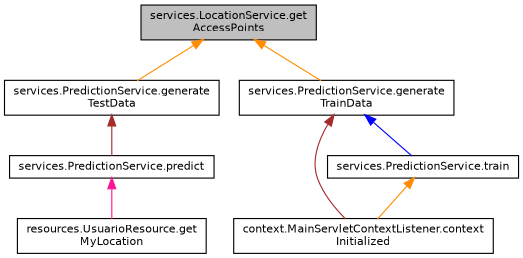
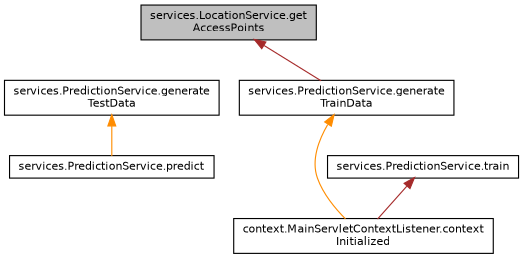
edge "services.PredictionService.generate TestData" -> "services.LocationService.get AccessPoints": removed
edge "services.PredictionService.generate TrainData" -> "services.LocationService.get AccessPoints": color darkorange -> brown
edge "services.PredictionService.train" -> "services.PredictionService.generate TrainData": removed
edge "services.PredictionService.predict" -> "services.PredictionService.generate TestData": color brown -> darkorange
edge "context.MainServletContextListener.context Initialized" -> "services.PredictionService.generate TrainData": color brown -> darkorange
edge "context.MainServletContextListener.context Initialized" -> "services.PredictionService.train": color darkorange -> brown
node "resources.UsuarioResource.get MyLocation": removed
